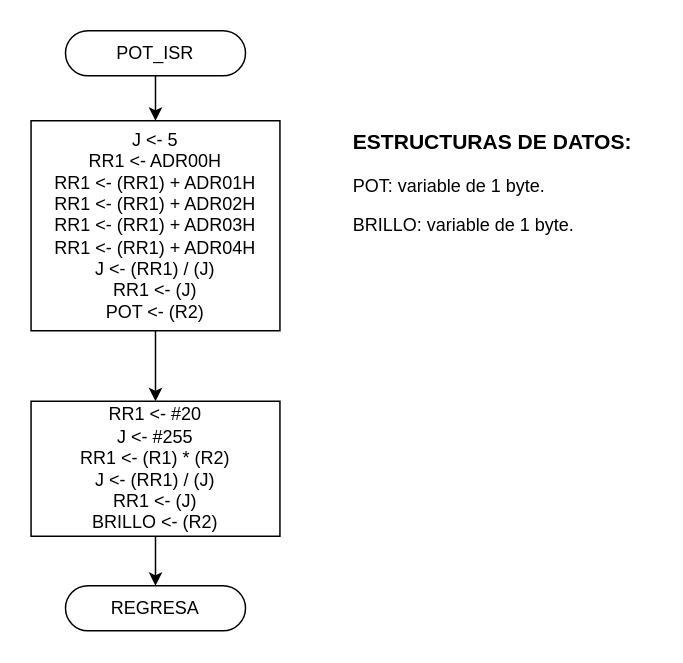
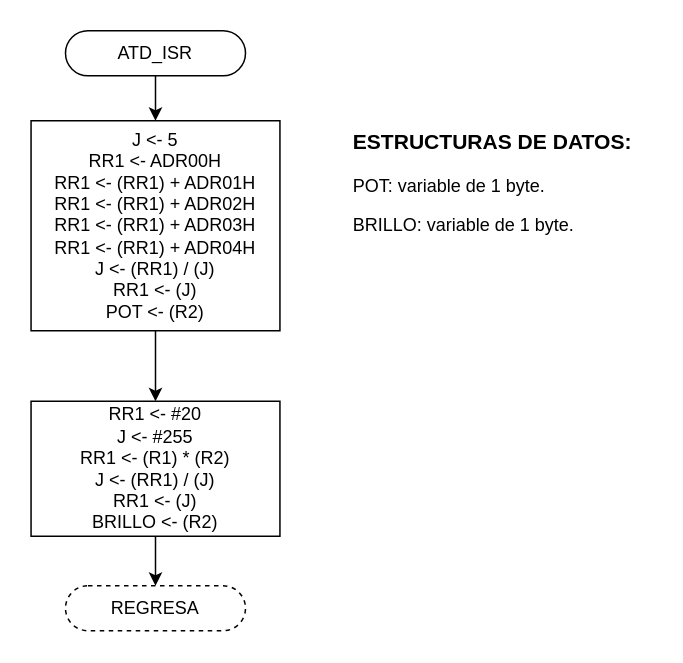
node "POT_ISR": label "POT_ISR" -> "ATD_ISR"
node "REGRESA": style solid -> dashed
